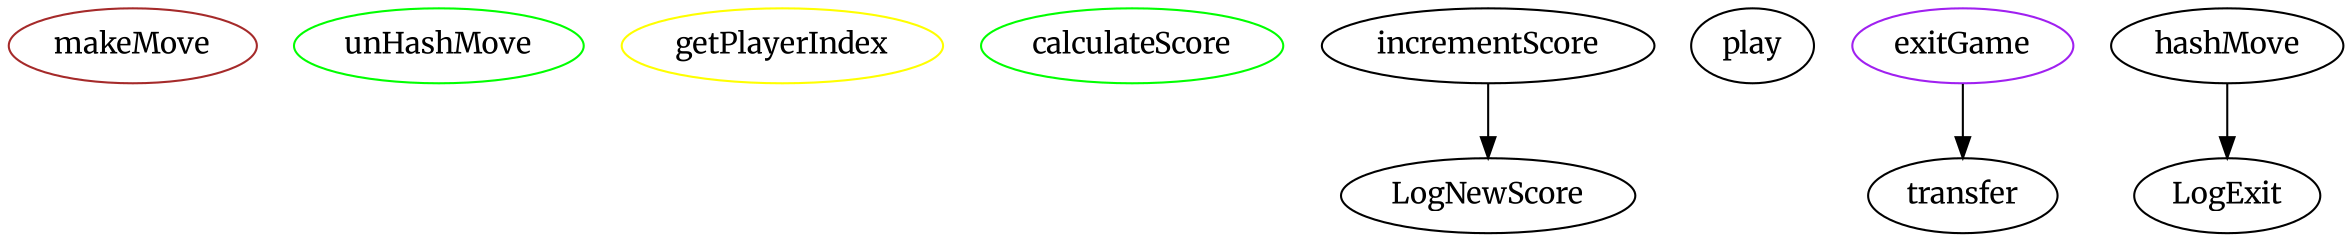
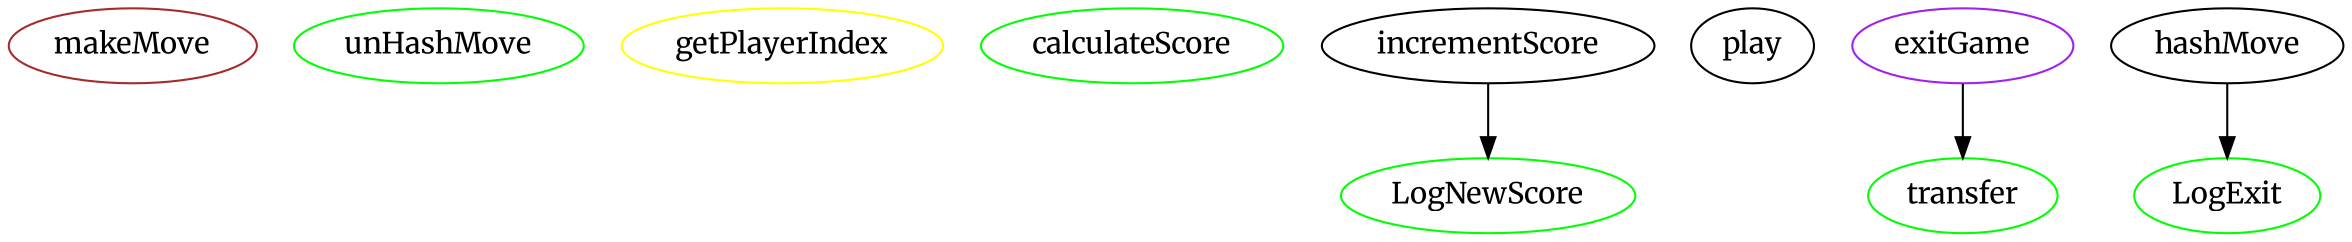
node "LogNewScore": color black -> green
node "transfer": color black -> green
node "LogExit": color black -> green
